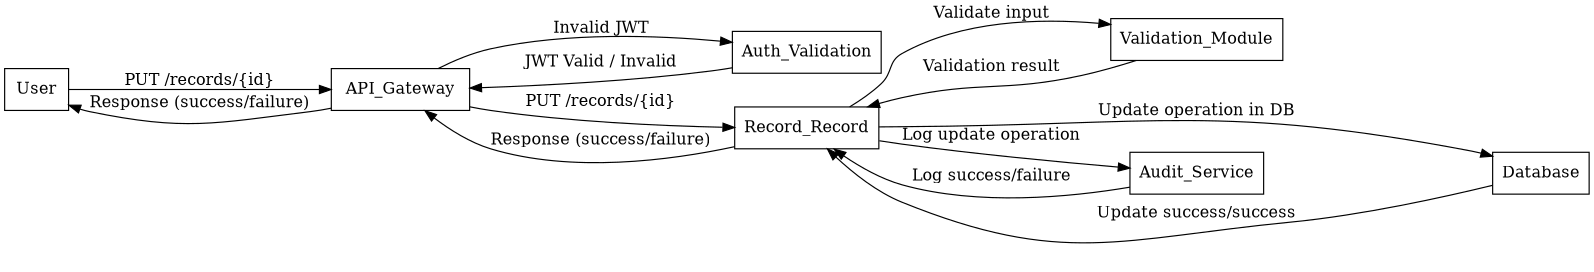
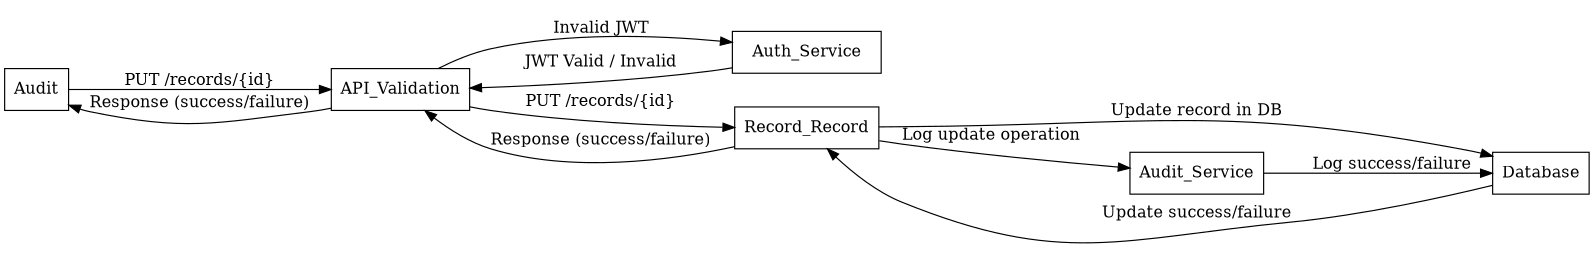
node "Validation_Module": removed
node "Auth_Validation": label "Auth_Validation" -> "Auth_Service"
node "User": label "User" -> "Audit"
node "API_Gateway": label "API_Gateway" -> "API_Validation"
edge "Record_Record" -> "Database": label "Update operation in DB" -> "Update record in DB"
edge "Audit_Service" -> "Record_Record": now "Audit_Service" -> "Database"
edge "Database" -> "Record_Record": label "Update success/success" -> "Update success/failure"
